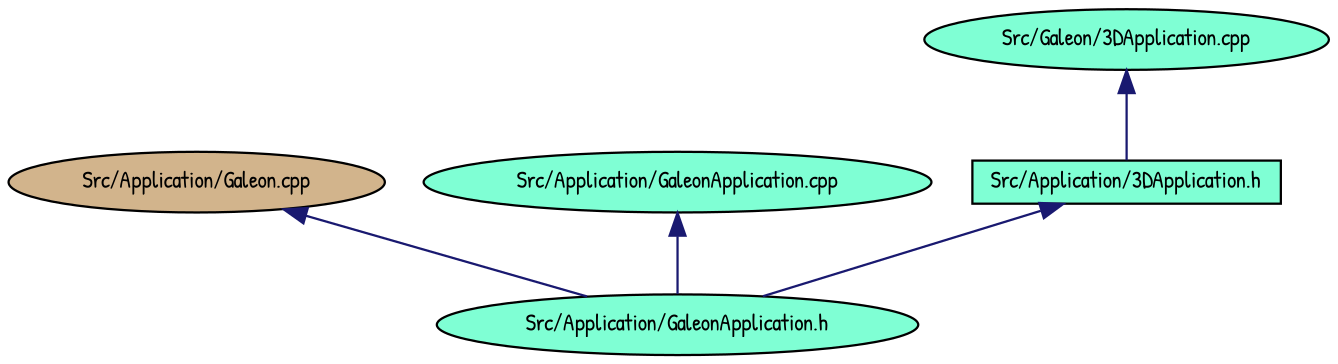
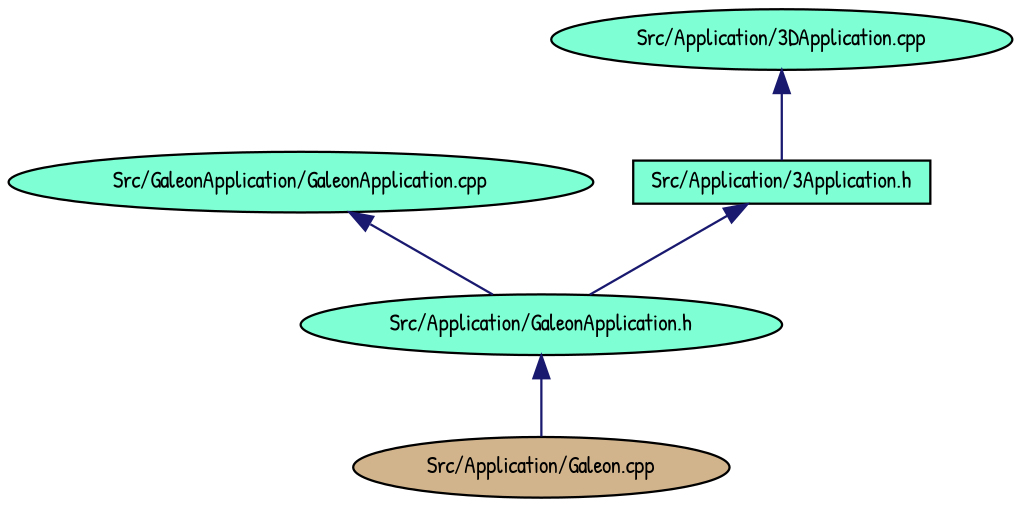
node "Src/Galeon/3DApplication.cpp": label "Src/Galeon/3DApplication.cpp" -> "Src/Application/3DApplication.cpp"
node "Src/Application/GaleonApplication.cpp": label "Src/Application/GaleonApplication.cpp" -> "Src/GaleonApplication/GaleonApplication.cpp"
node "Src/Application/3DApplication.h": label "Src/Application/3DApplication.h" -> "Src/Application/3Application.h"
edge "Src/Application/GaleonApplication.h" -> "Src/Application/Galeon.cpp": reversed
